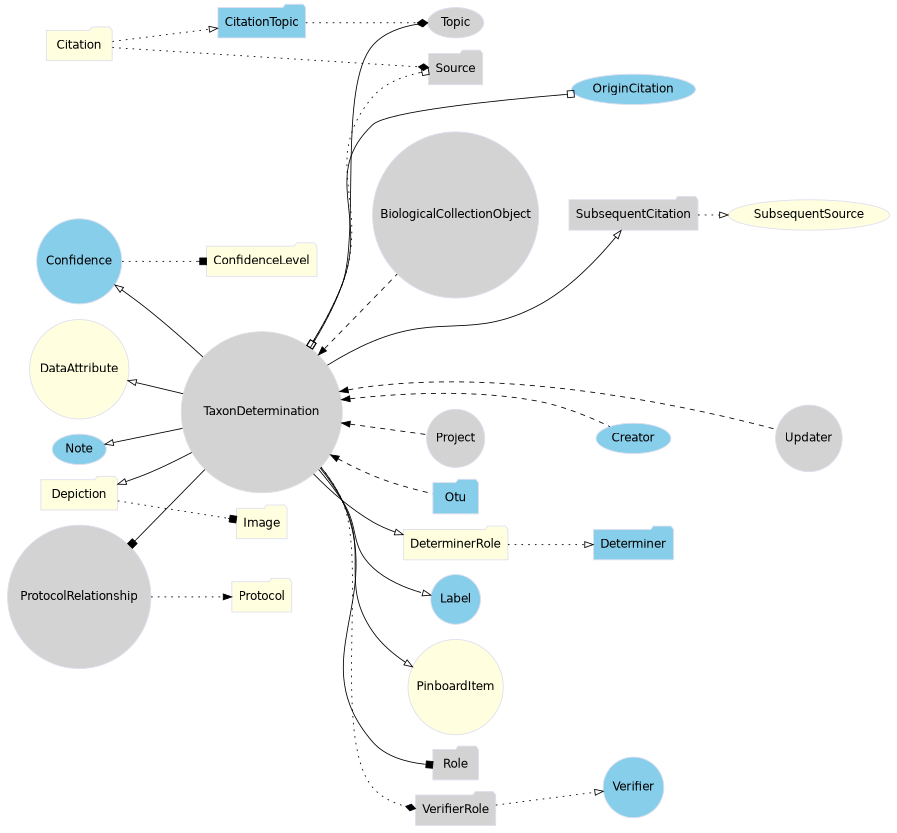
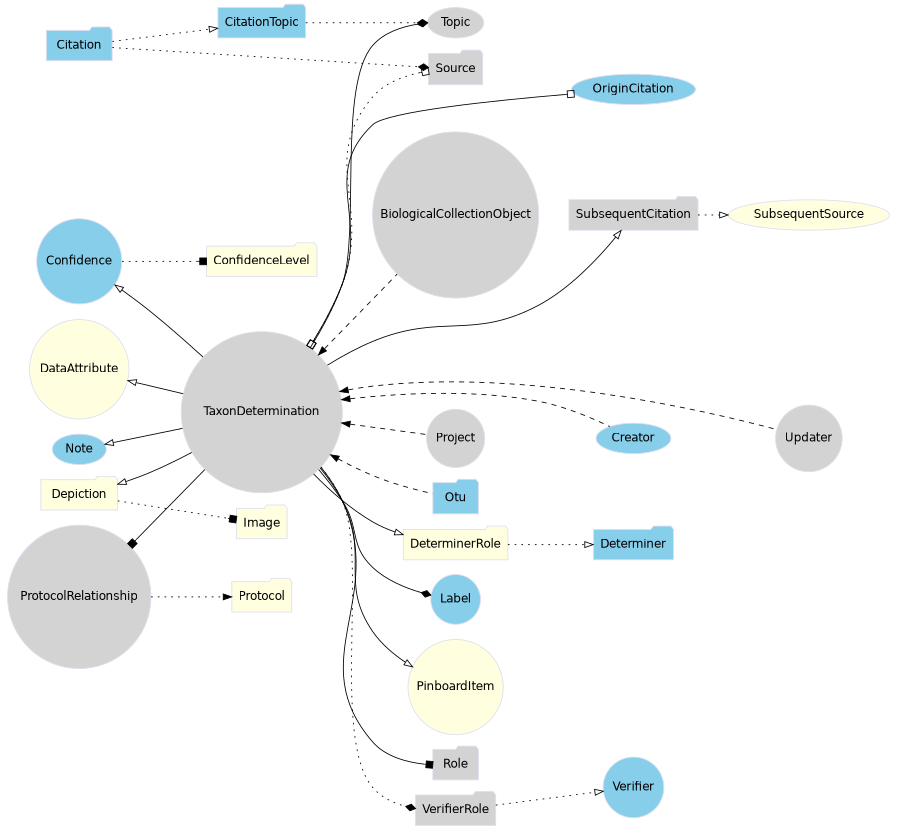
node "Citation": fillcolor lightyellow -> skyblue
edge "TaxonDetermination" -> "Label": arrowhead onormal -> diamond
